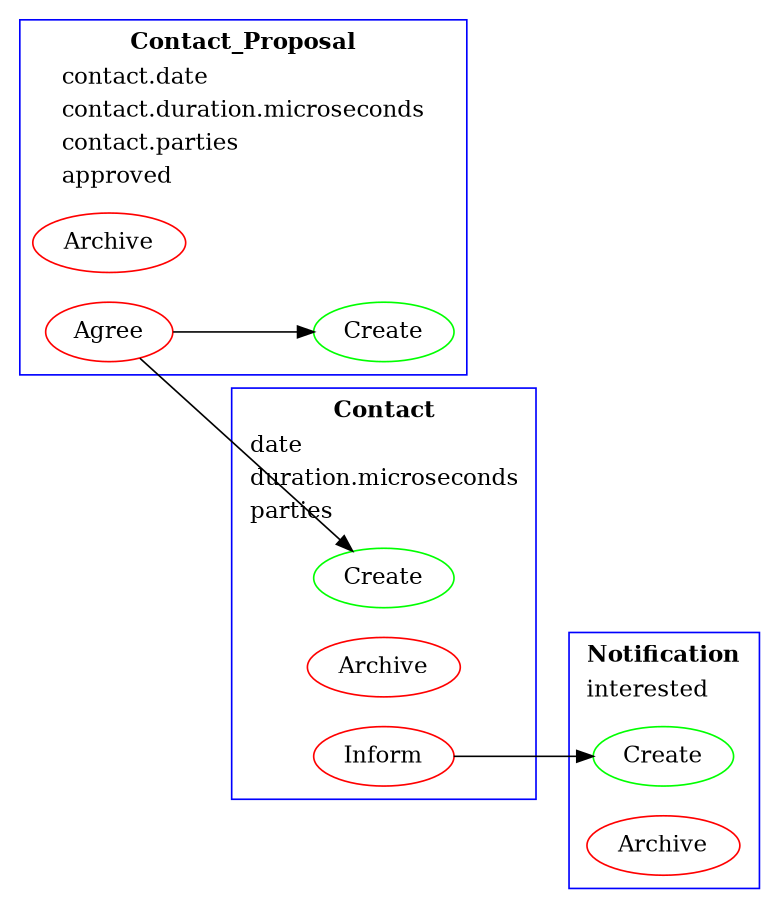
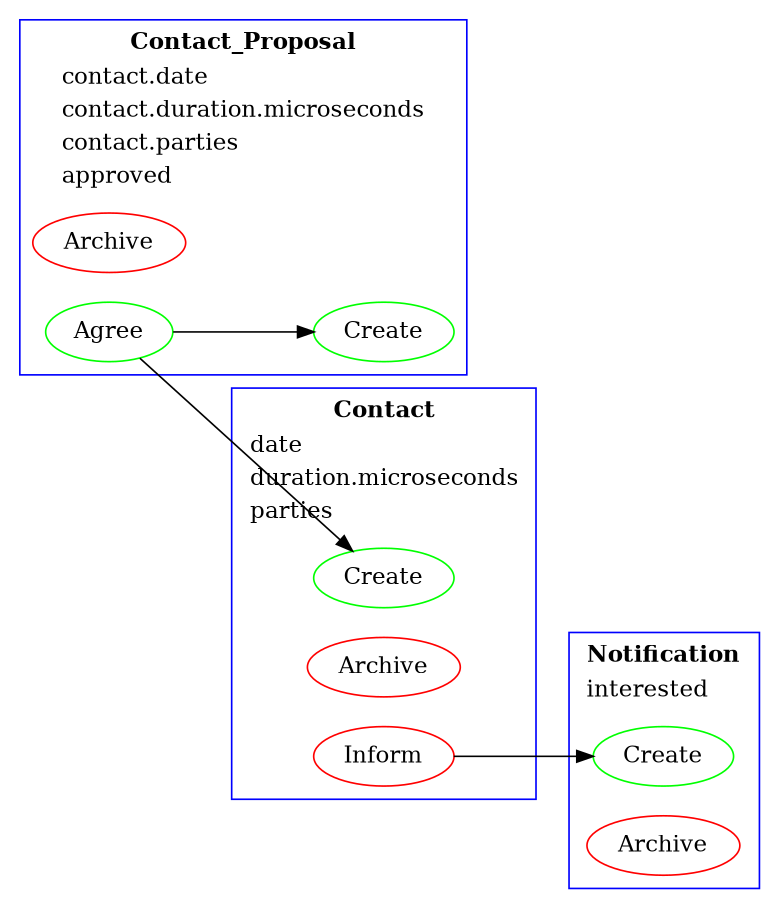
node "Agree": color red -> green
